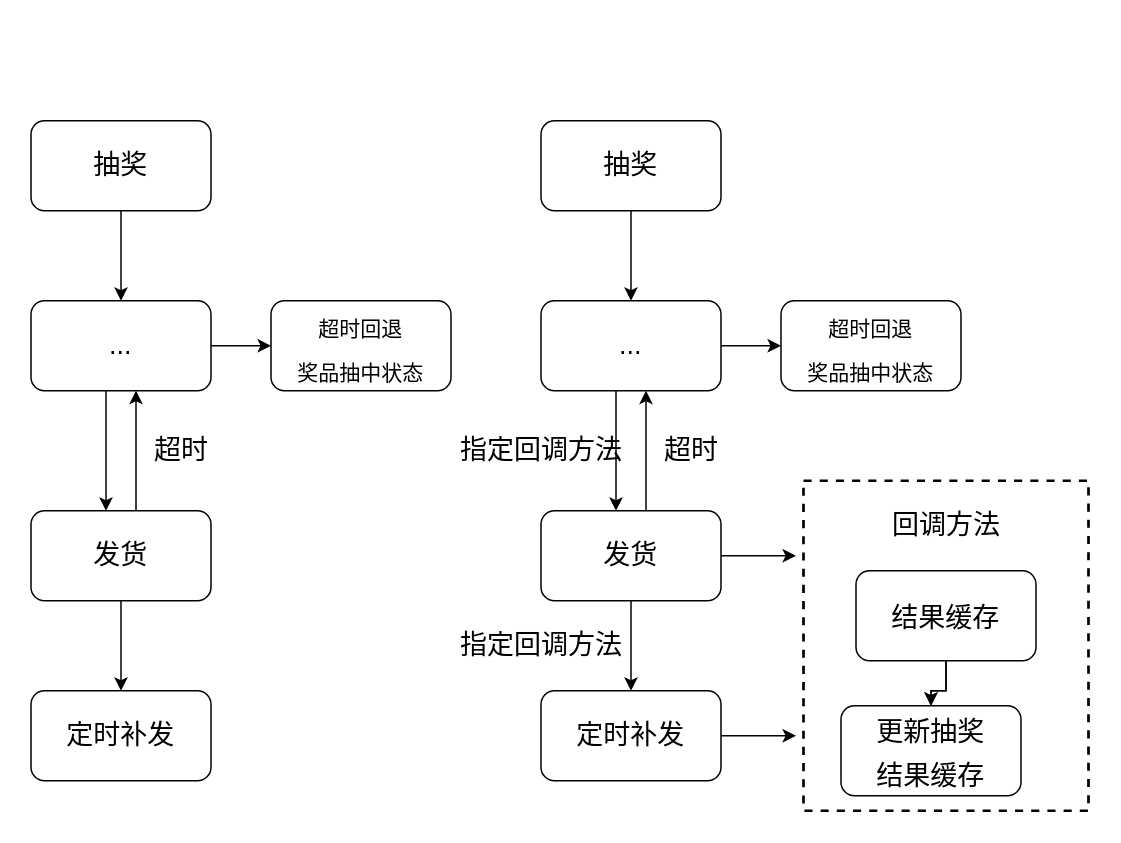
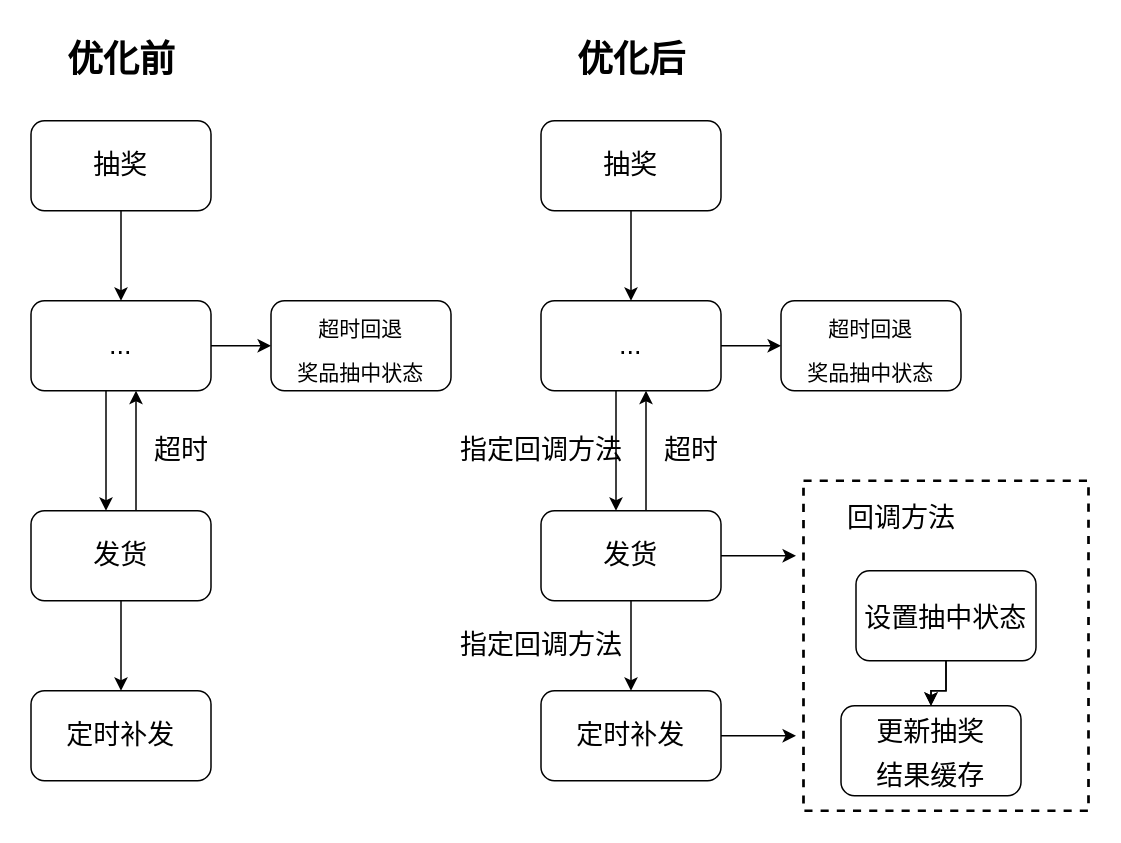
node "优化前": added
node "优化后": added
node "回调方法": moved (946, 526) -> (901, 518)
node "结果缓存": label "结果缓存" -> "设置抽中状态"
